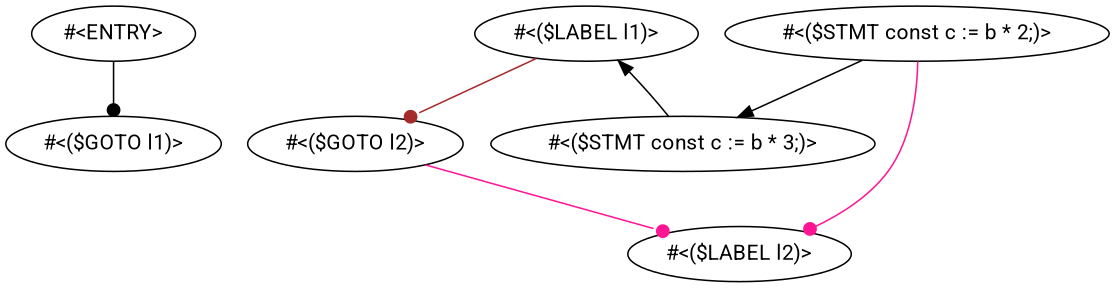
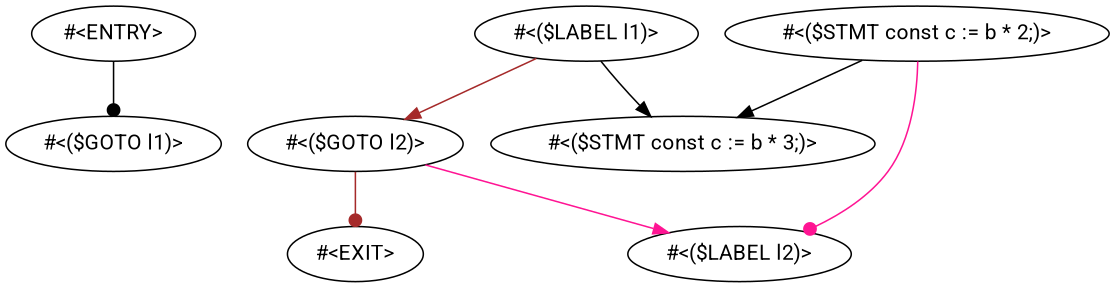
edge "#<($LABEL l1)>" -> "#<($GOTO l2)>": arrowhead dot -> normal
edge "#<($STMT const c := b * 3;)>" -> "#<($LABEL l1)>": reversed
edge "#<($GOTO l2)>" -> "#<($LABEL l2)>": arrowhead dot -> normal
node "#<EXIT>": added
